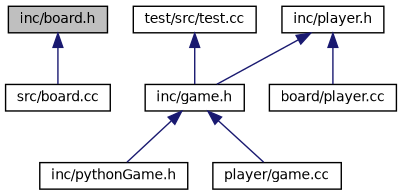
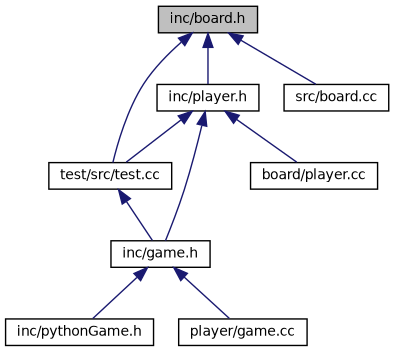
edge "inc/player.h" -> "inc/board.h": added
edge "test/src/test.cc" -> "inc/board.h": added
edge "test/src/test.cc" -> "inc/player.h": added
